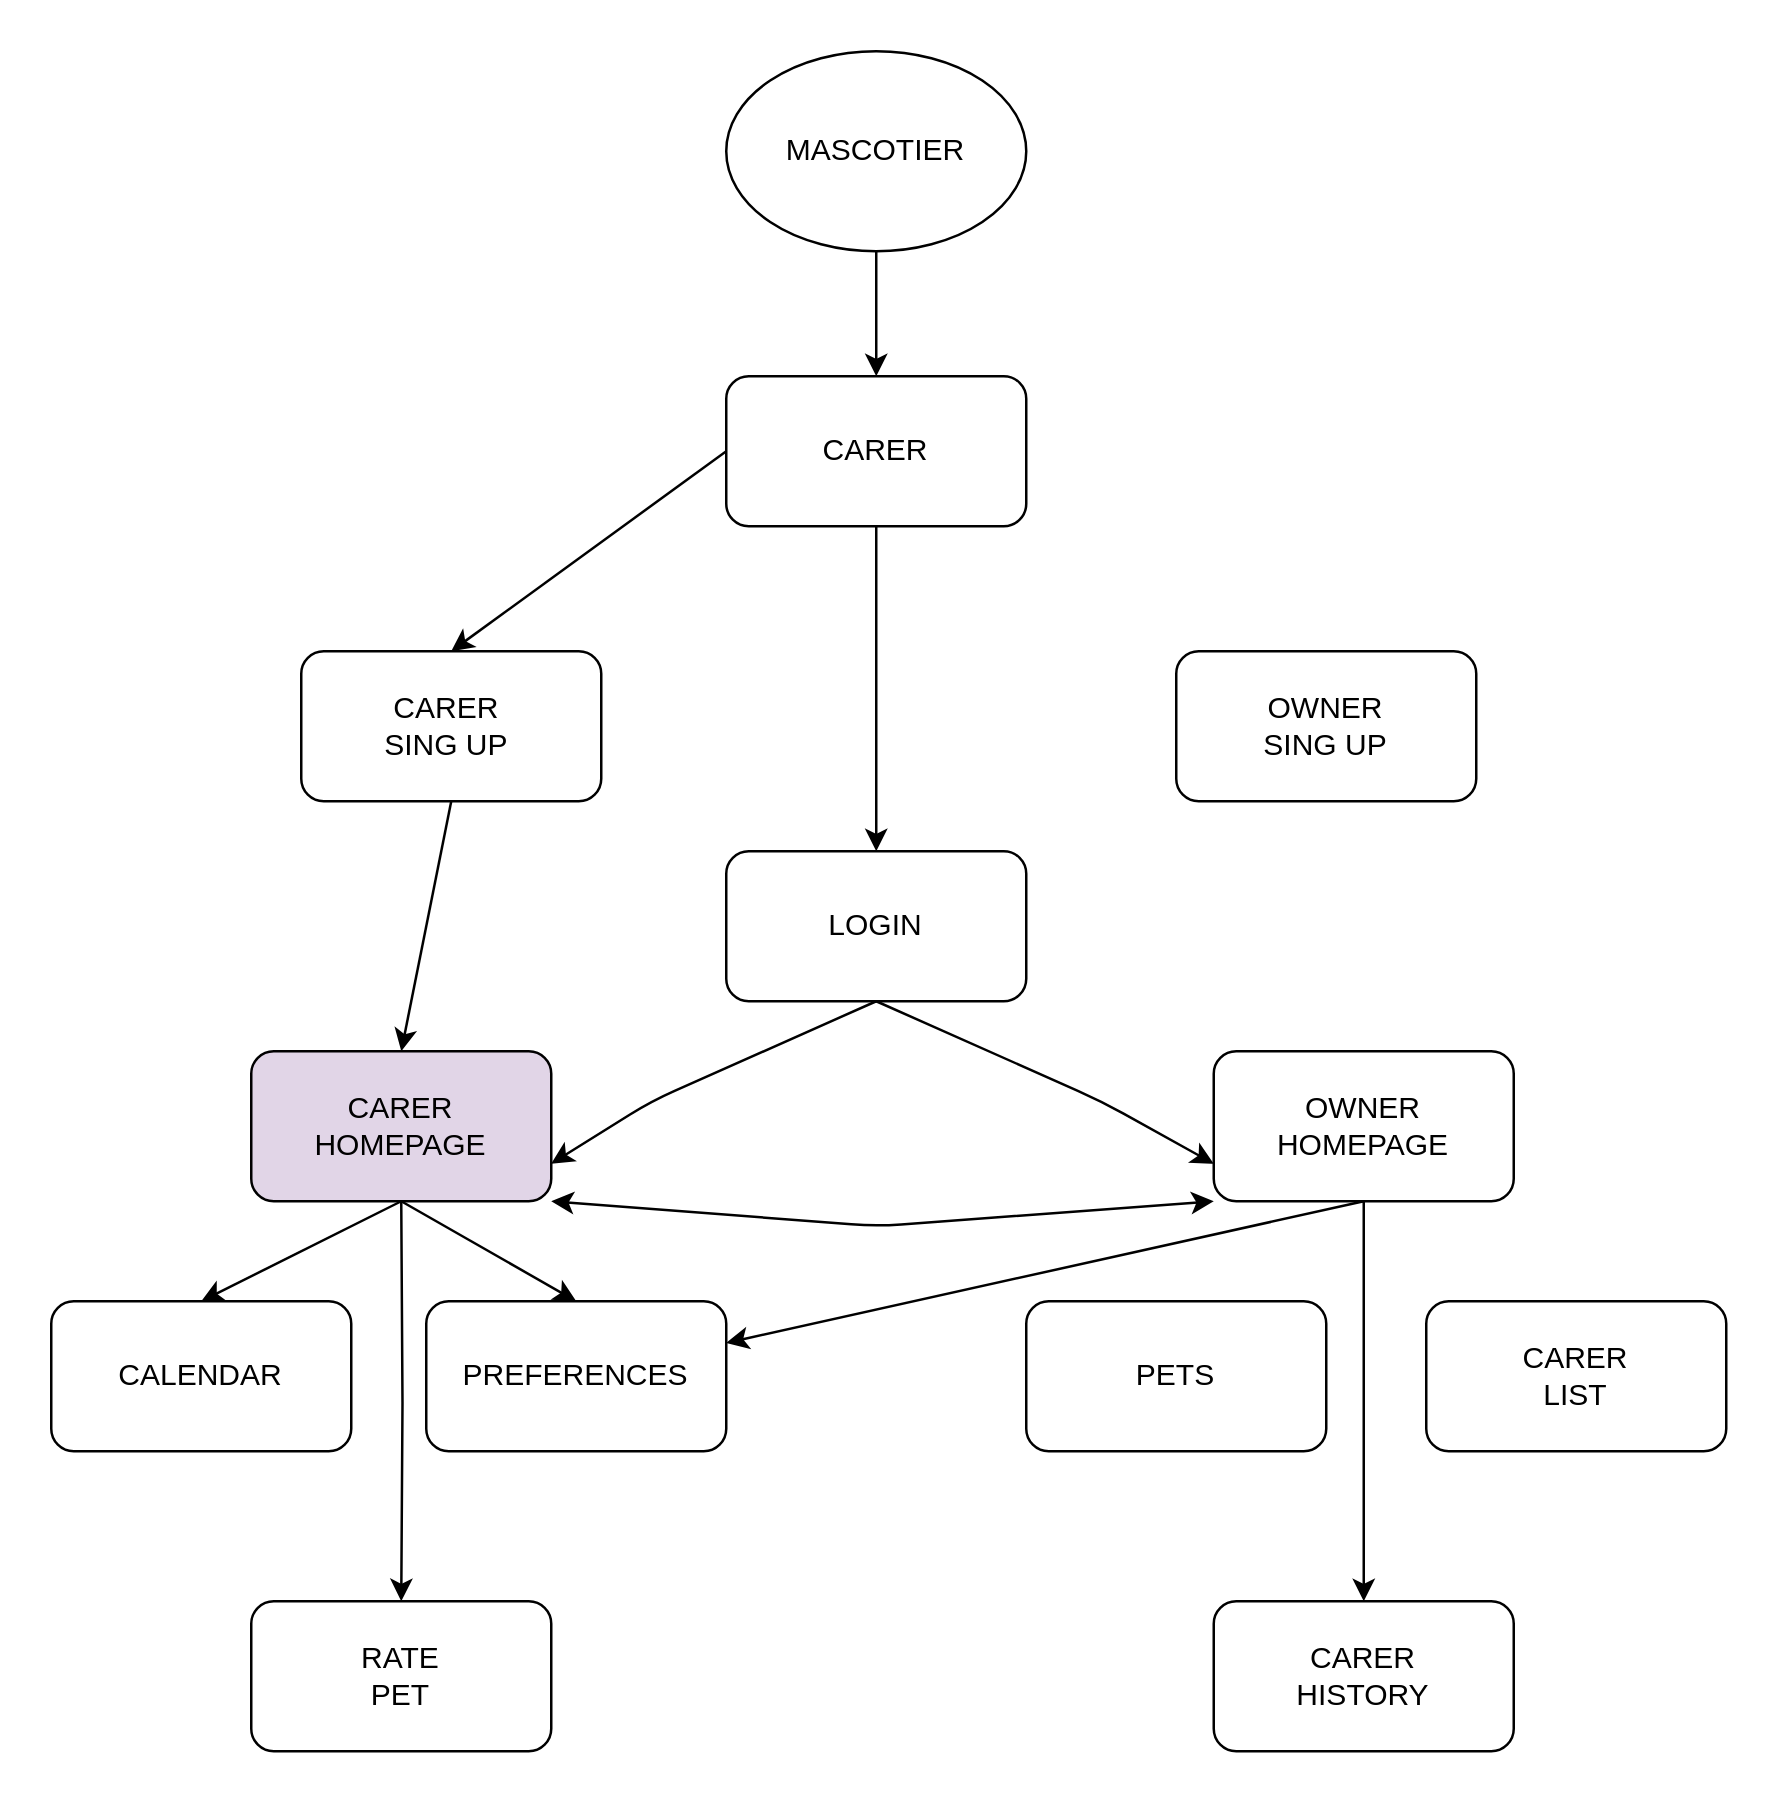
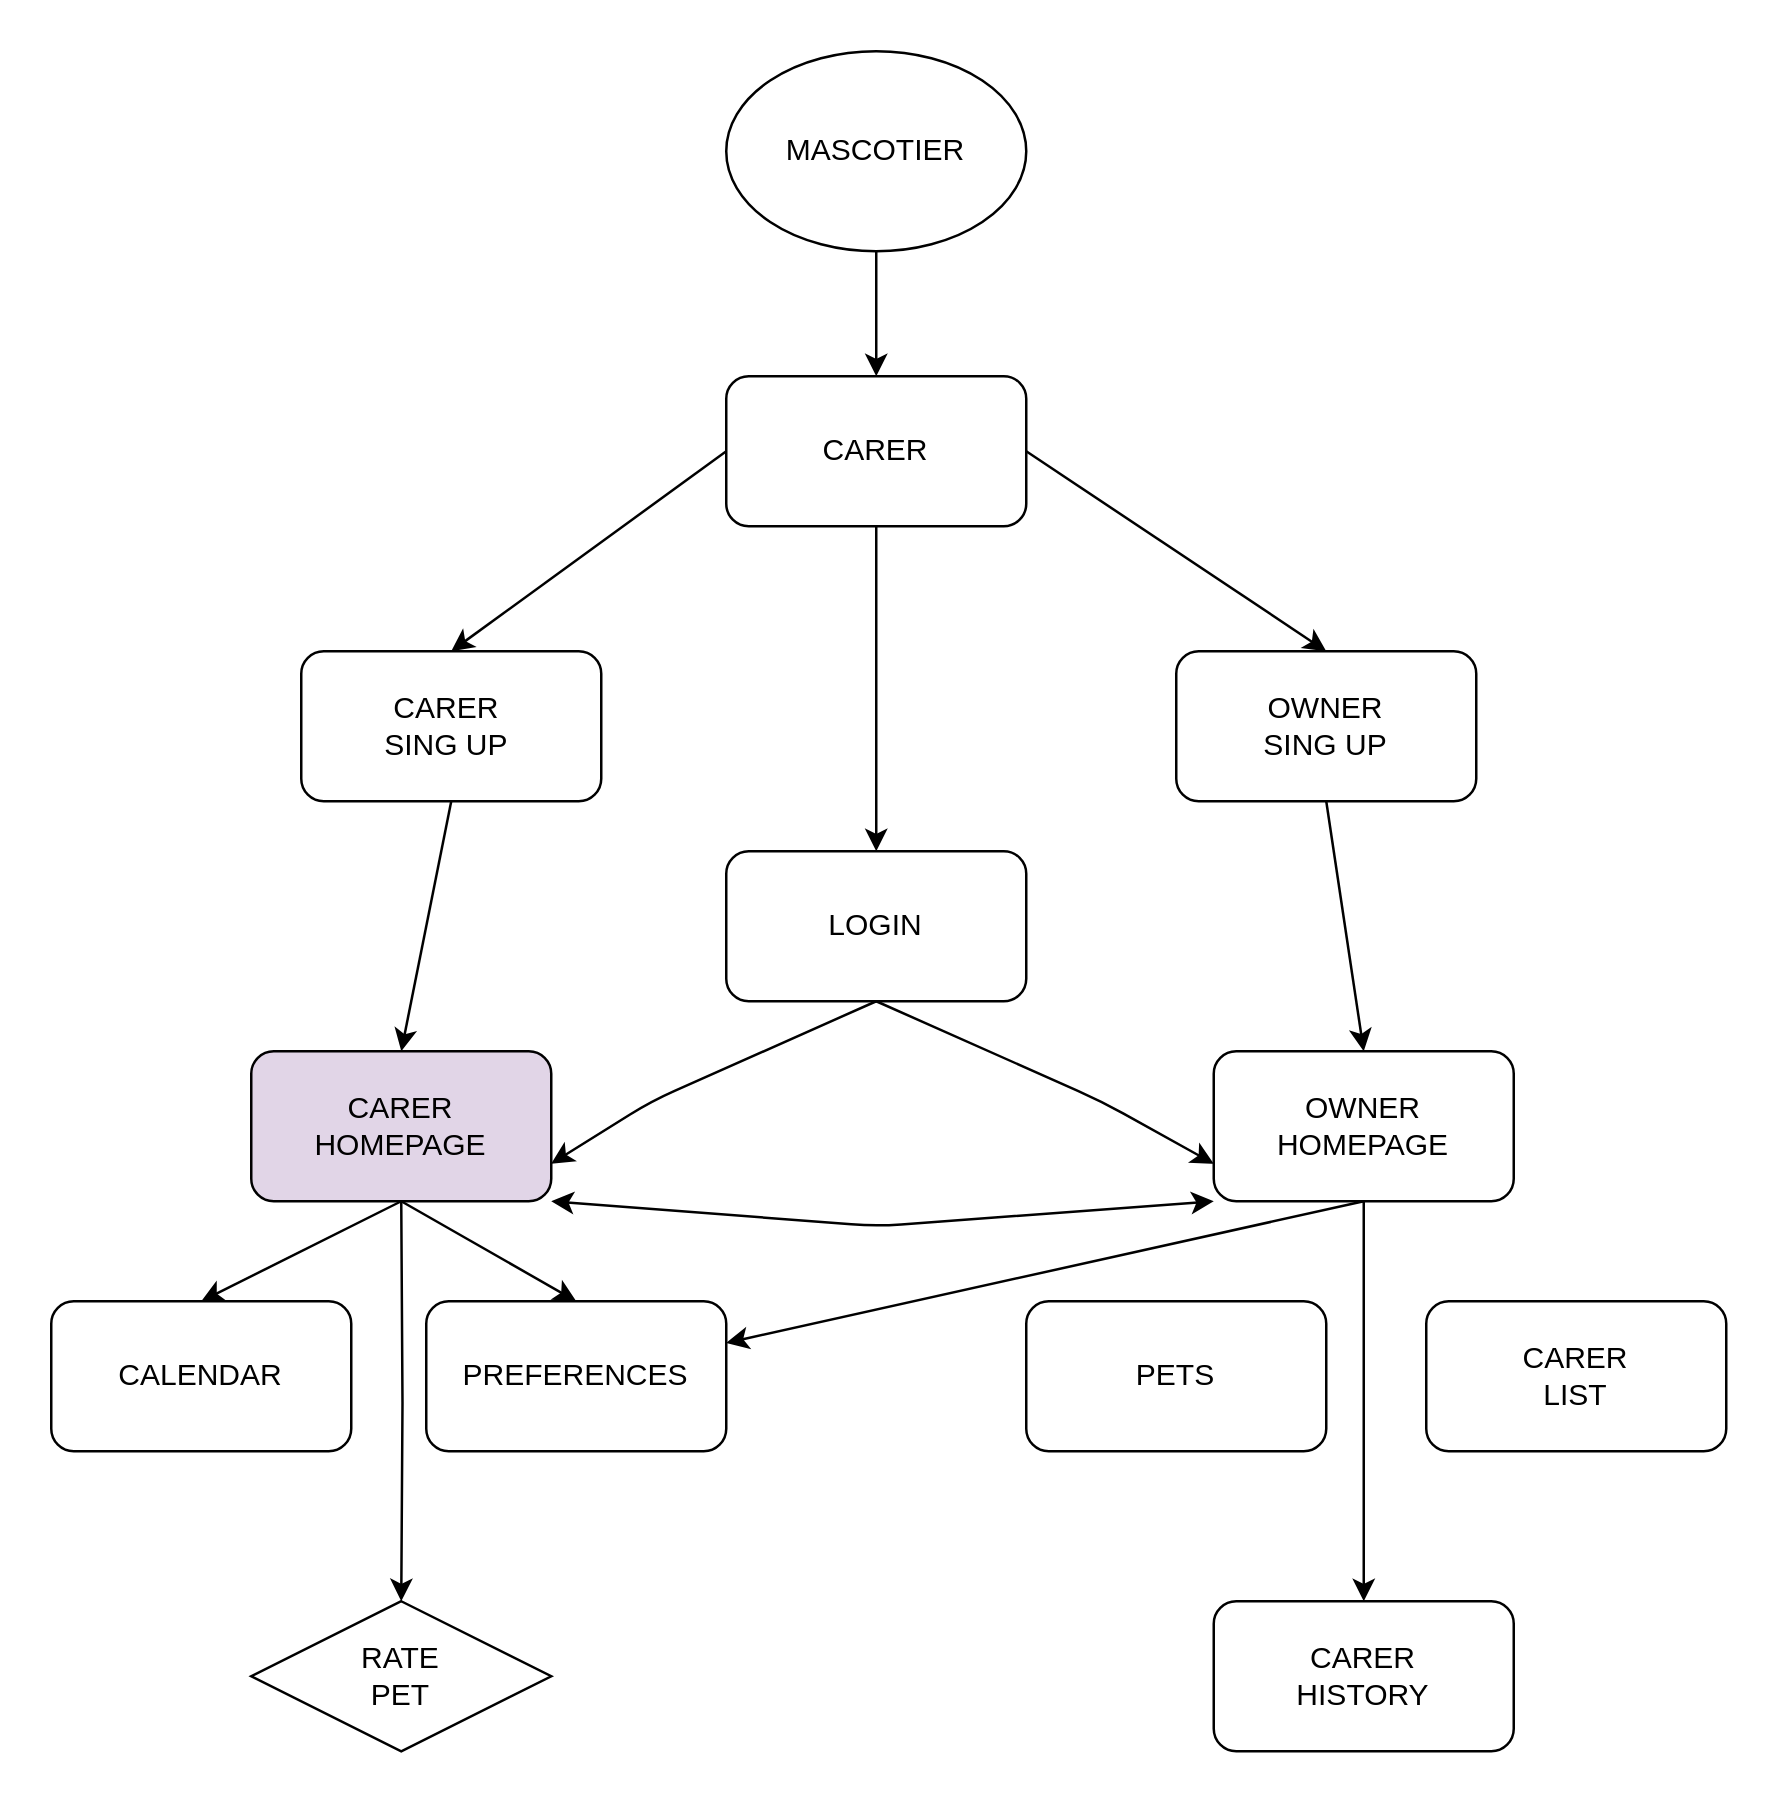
edge "CARER" -> "OWNER SING UP": added
edge "OWNER SING UP" -> "OWNER HOMEPAGE": added
node "RATE PET": shape rounded rectangle -> diamond
